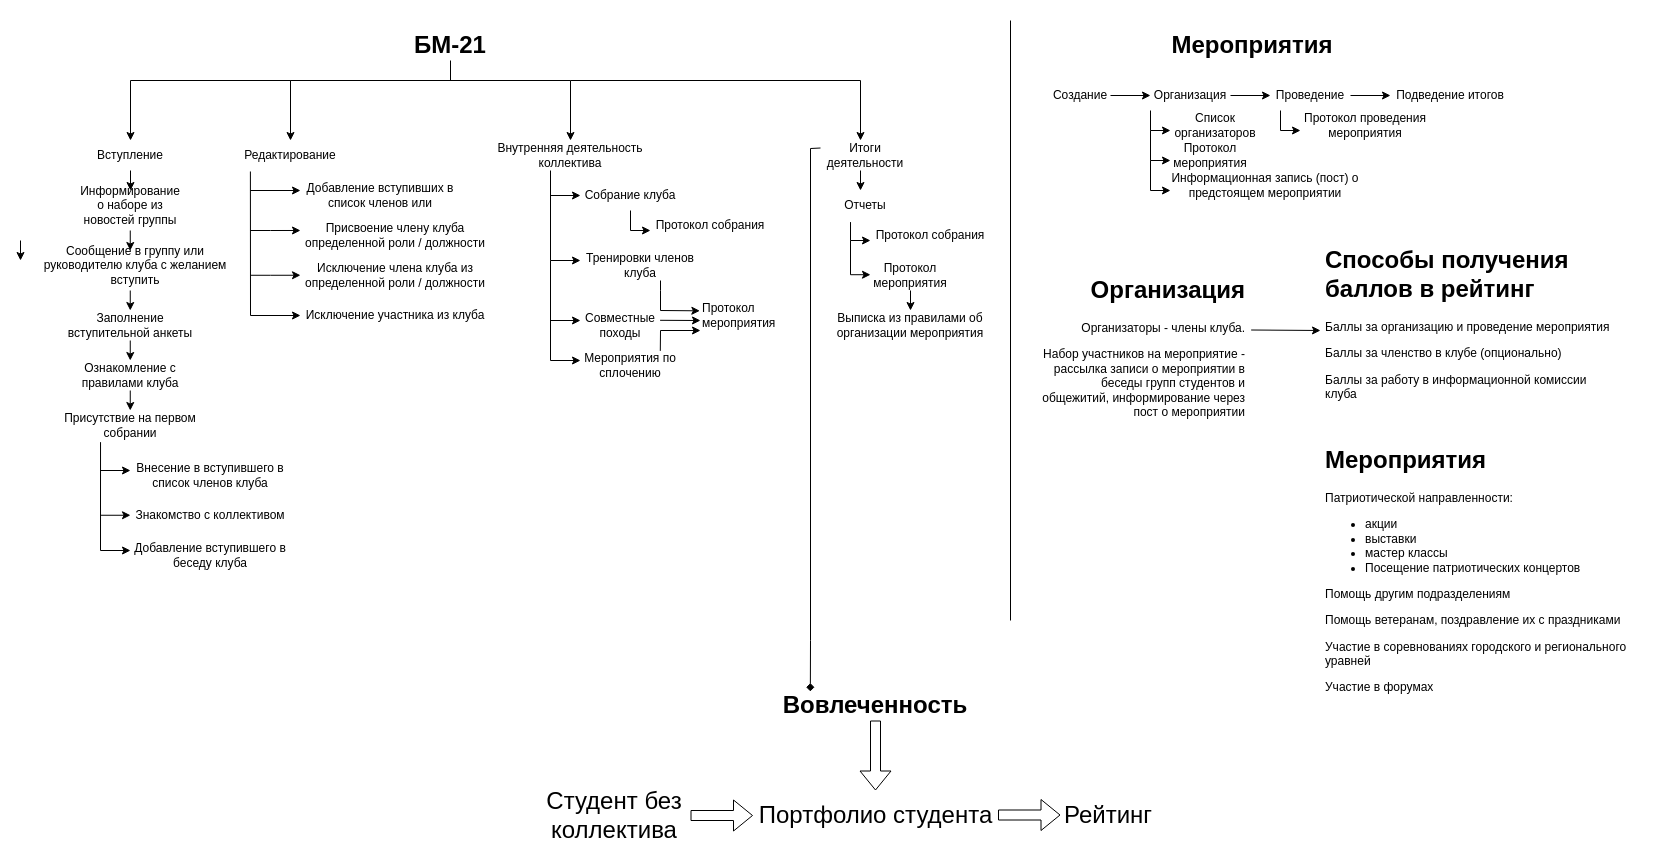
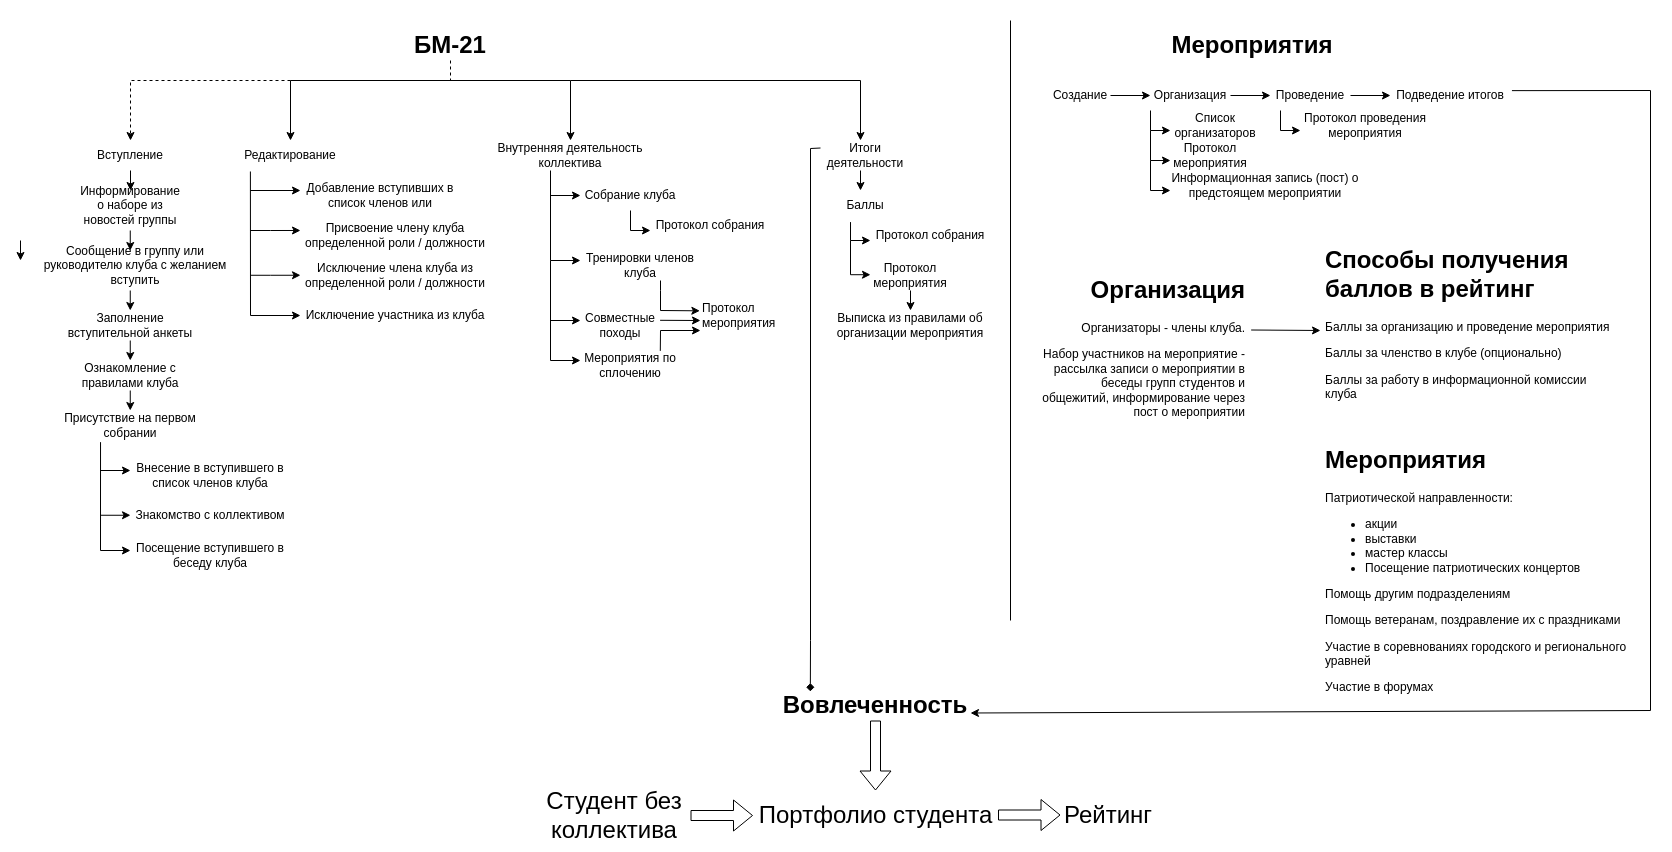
edge "БМ-21" -> "Вступление": style solid -> dashed
node "Отчеты": label "Отчеты" -> "Баллы"
node "Добавление вступившего в беседу клуба": label "Добавление вступившего в беседу клуба" -> "Посещение вступившего в беседу клуба"
edge "Подведение итогов" -> "Вовлеченность": added
